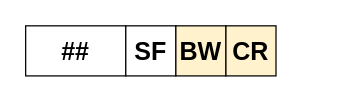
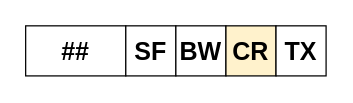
node "BW": fillcolor #fff2cc -> #ffffff
node "TX": added
